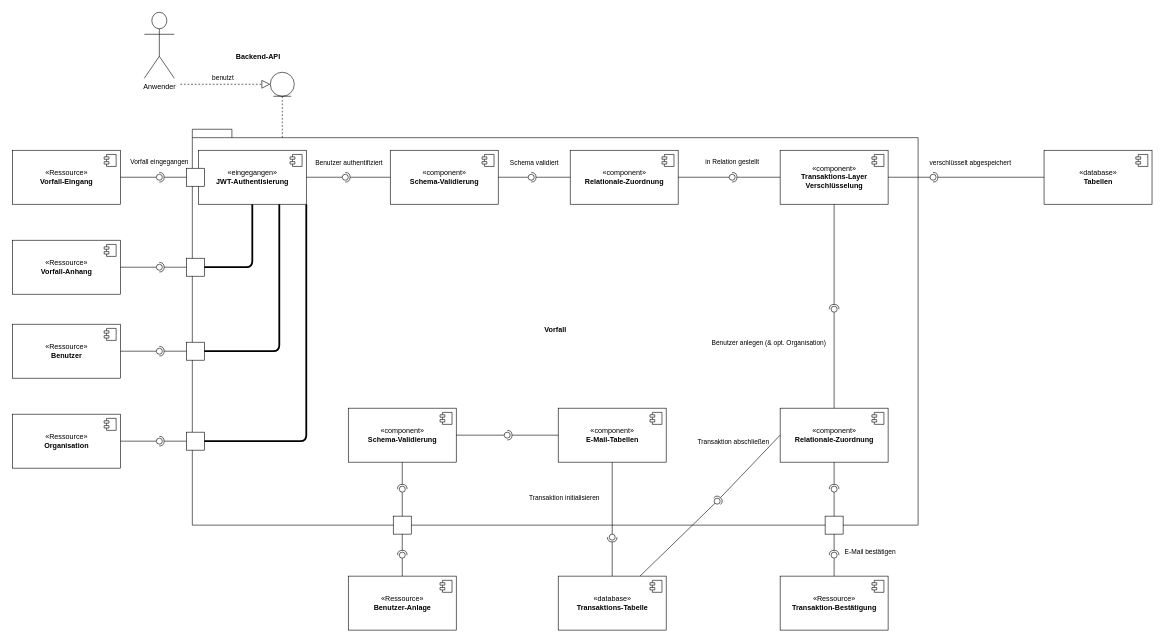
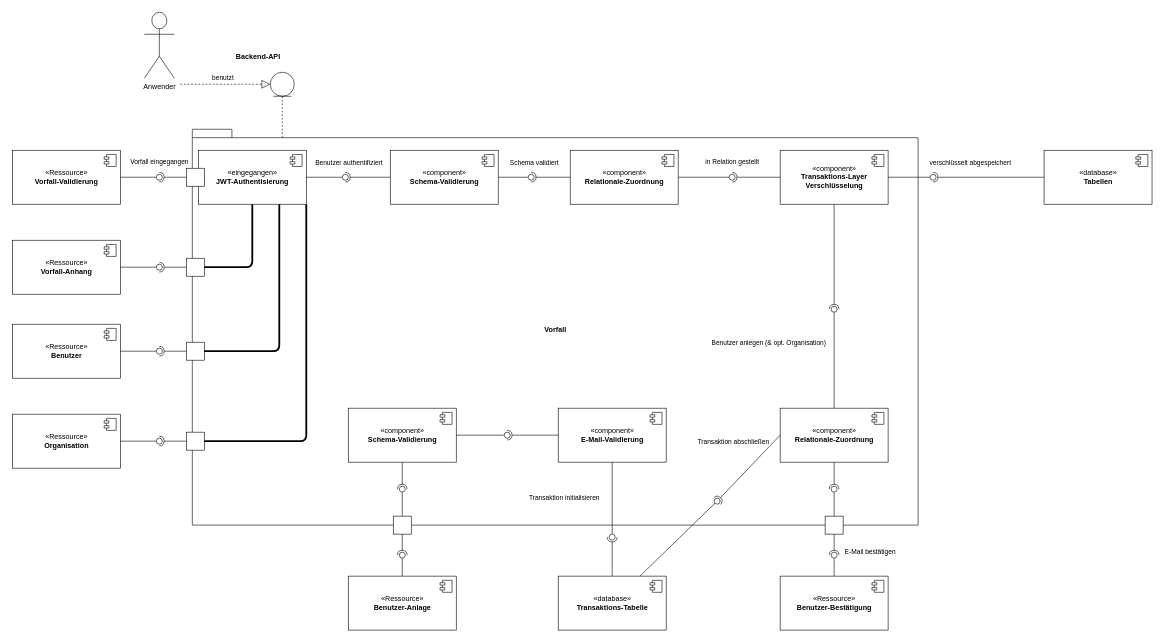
node "«Ressource» Vorfall-Eingang": label "«Ressource» Vorfall-Eingang" -> "«Ressource» Vorfall-Validierung"
node "«component» E-Mail-Tabellen": label "«component» E-Mail-Tabellen" -> "«component» E-Mail-Validierung"
node "«Ressource» Transaktion-Bestätigung": label "«Ressource» Transaktion-Bestätigung" -> "«Ressource» Benutzer-Bestätigung"
